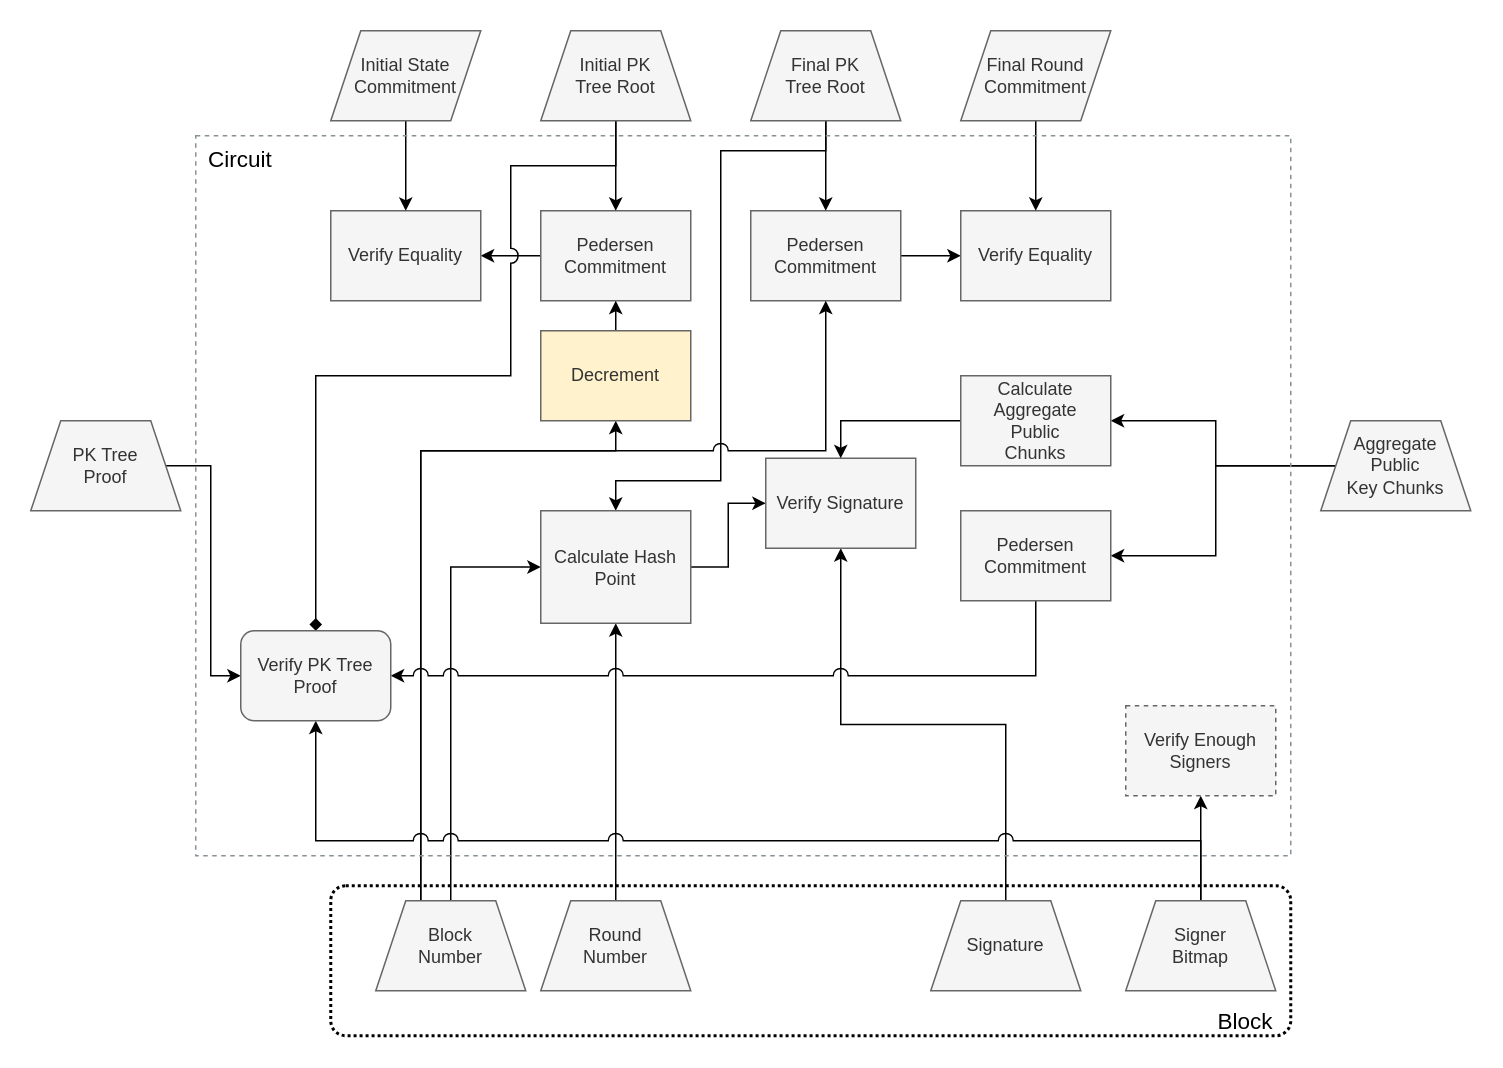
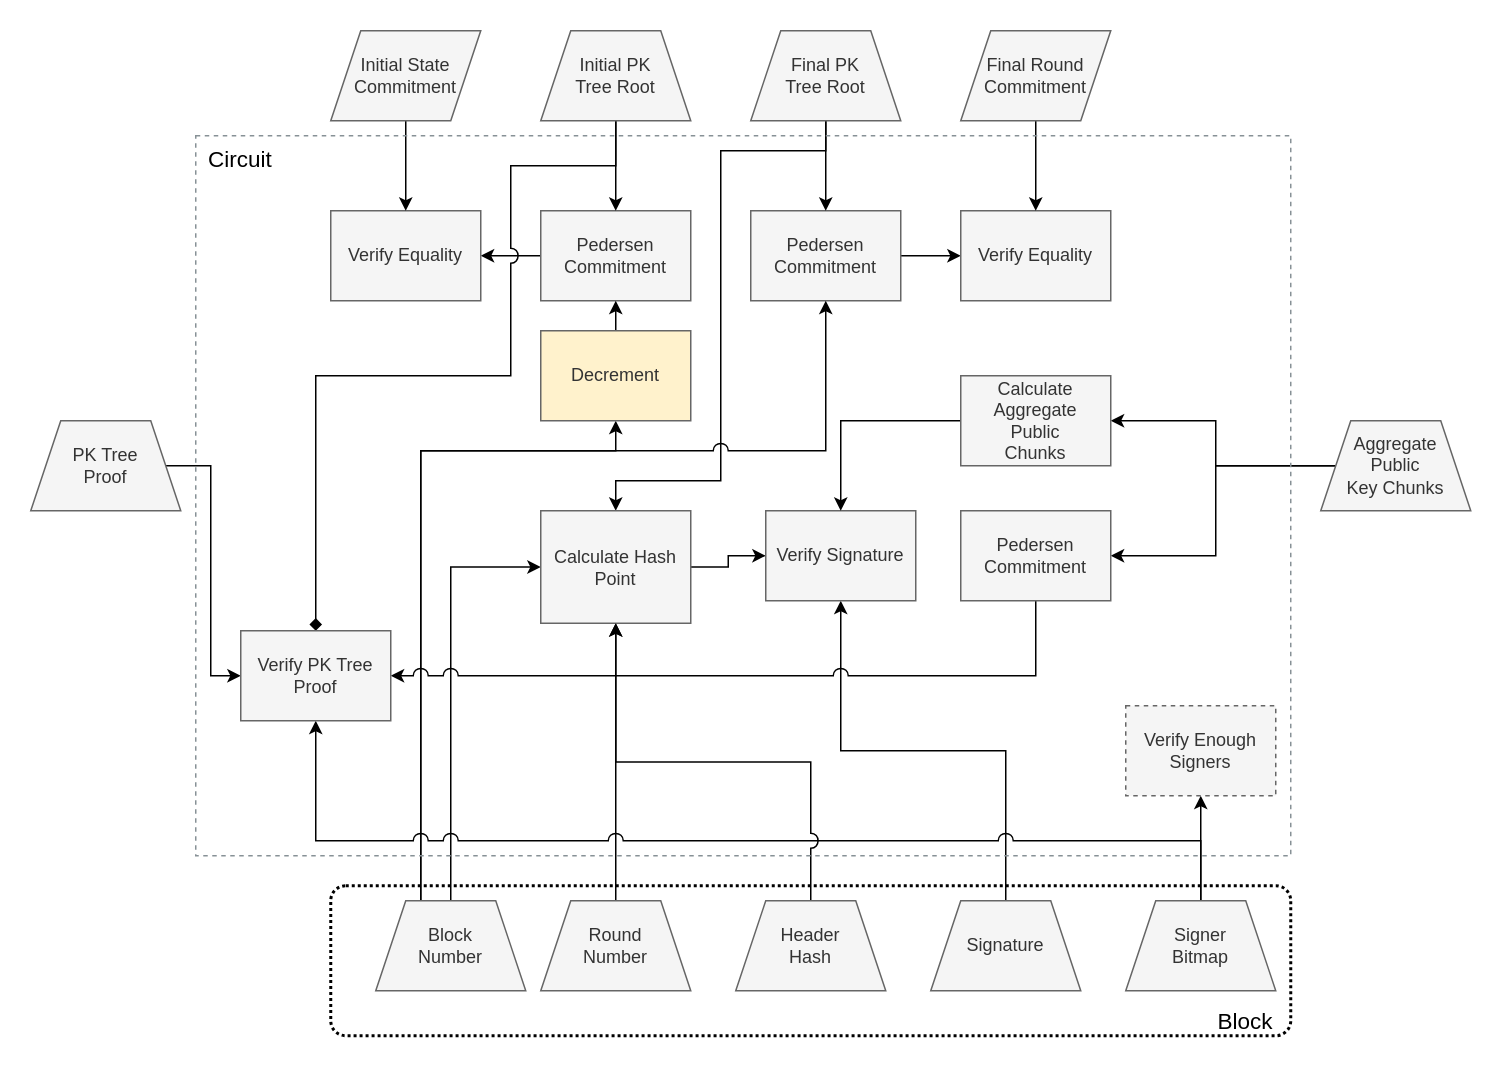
node "Verify Signature": moved (841, 503) -> (841, 556)
node "Verify PK Tree Proof": shape rounded rectangle -> rectangle
edge "Header Hash" -> "Calculate Hash Point": added
node "Header Hash": added
